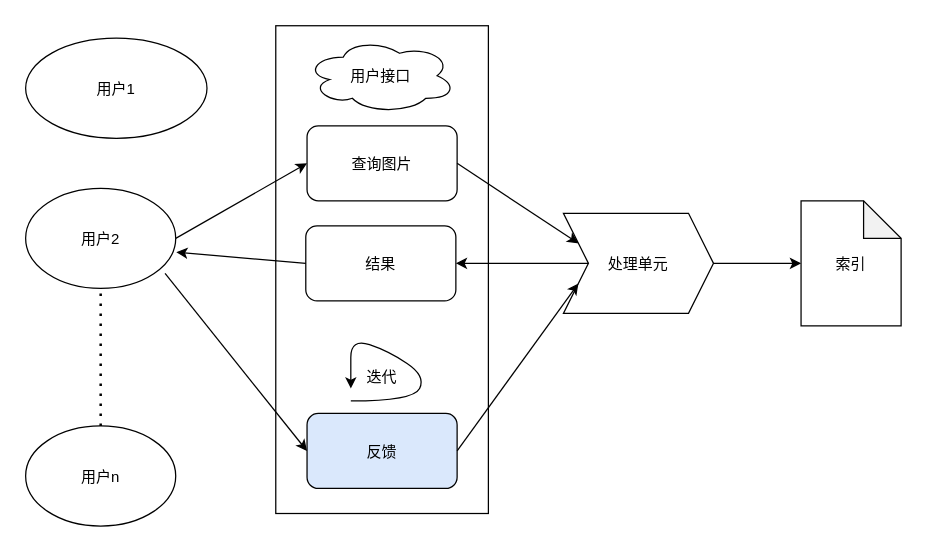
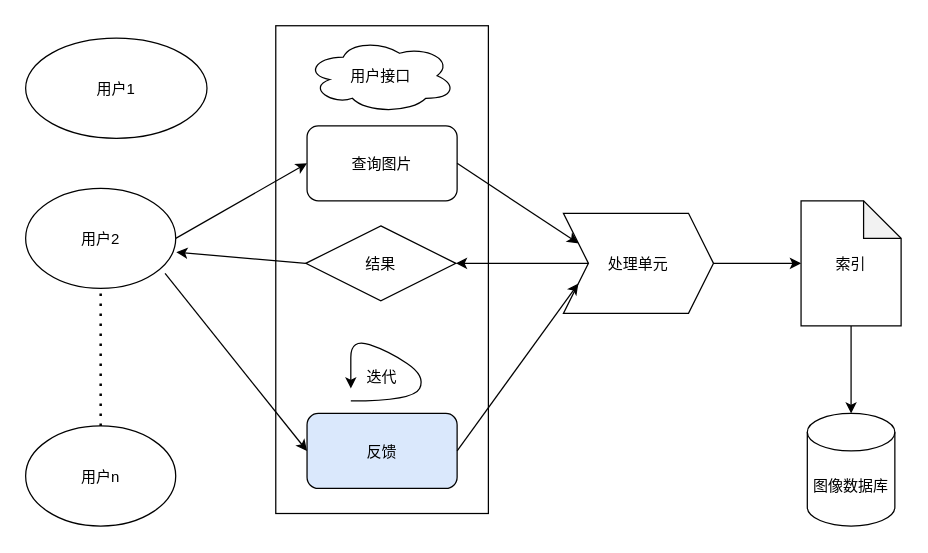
node "结果": shape rounded rectangle -> diamond
edge "索引" -> "图像数据库": added
node "图像数据库": added
